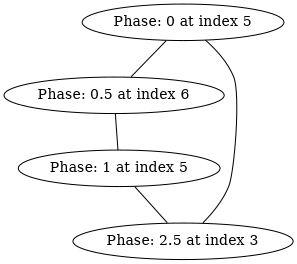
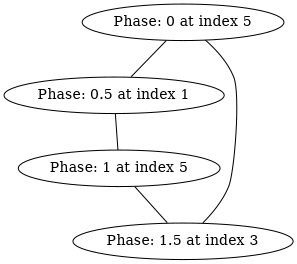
node "Phase: 0.5 at index 6": label "Phase: 0.5 at index 6" -> "Phase: 0.5 at index 1"
node "Phase: 2.5 at index 3": label "Phase: 2.5 at index 3" -> "Phase: 1.5 at index 3"
